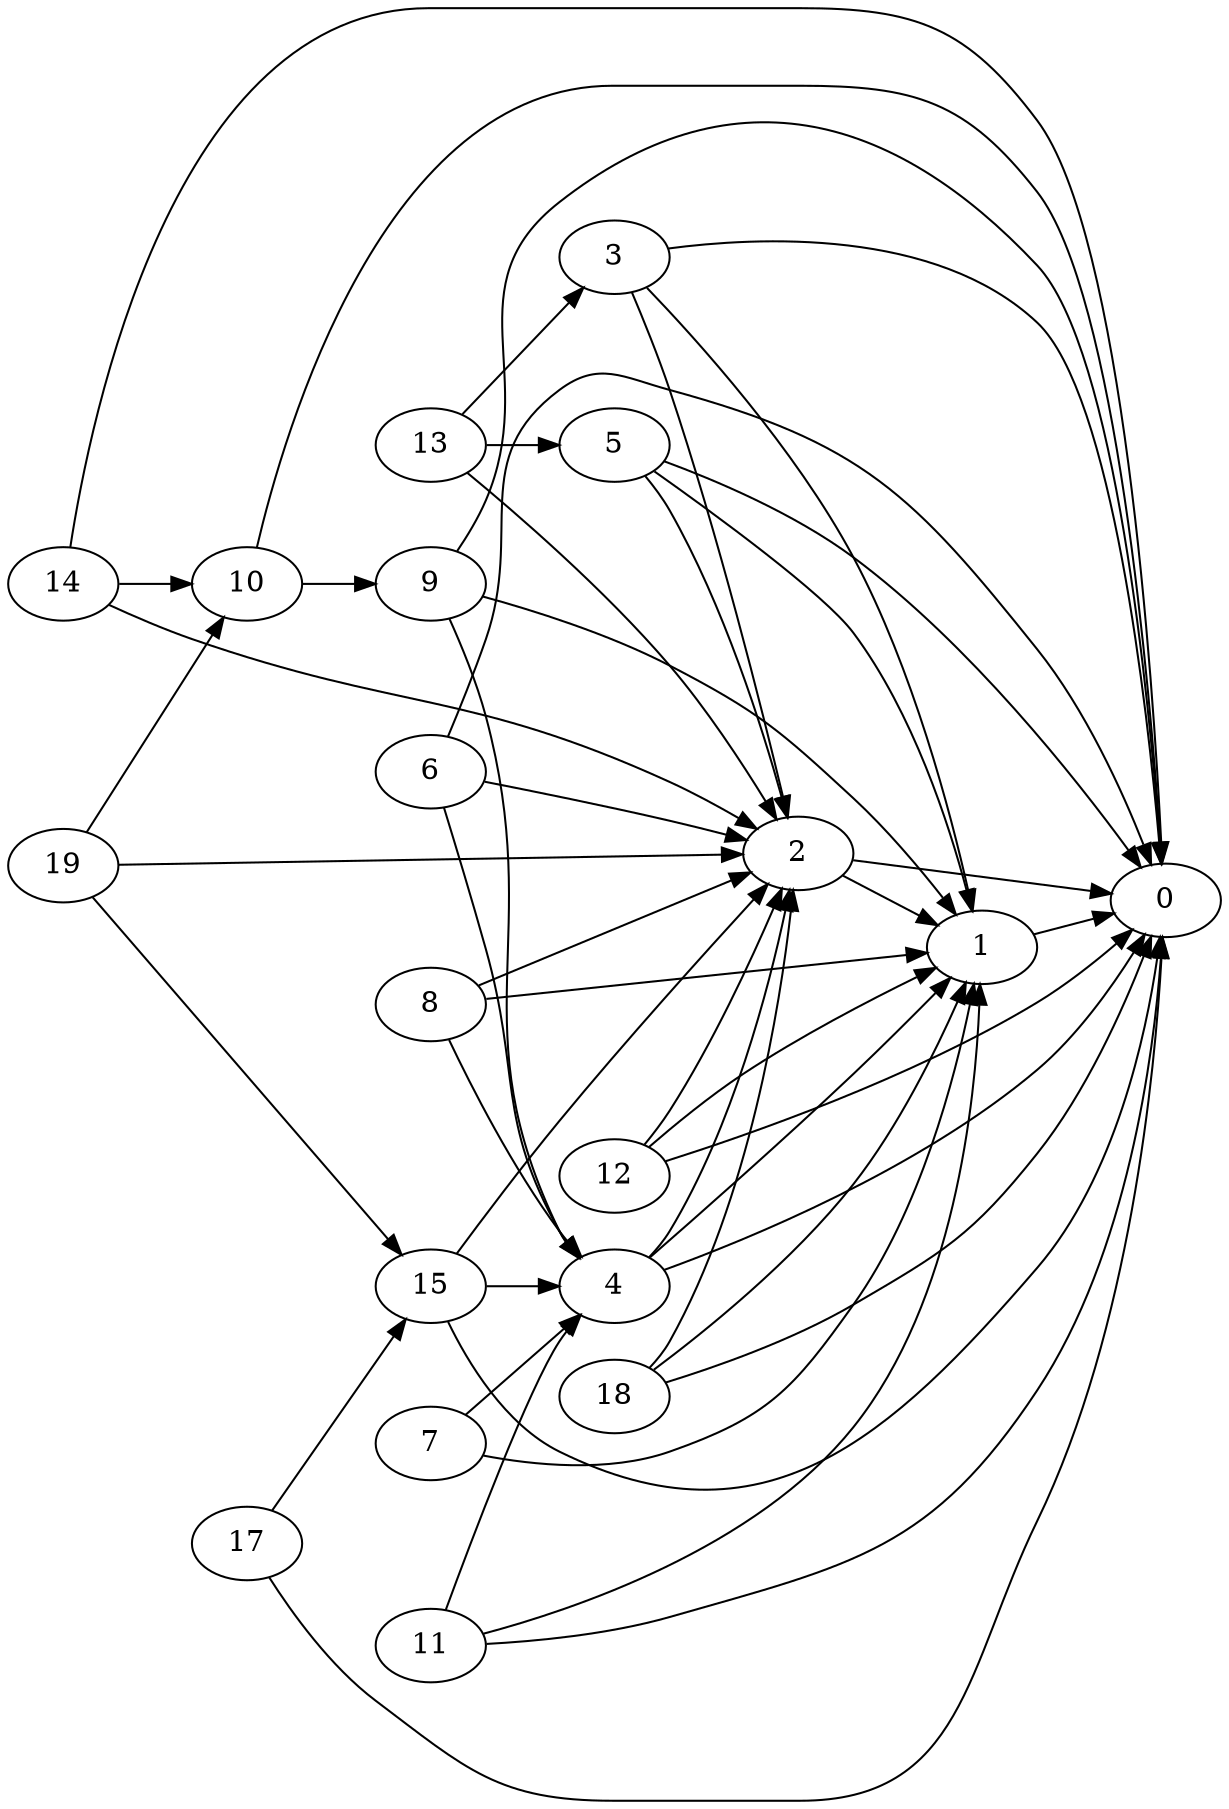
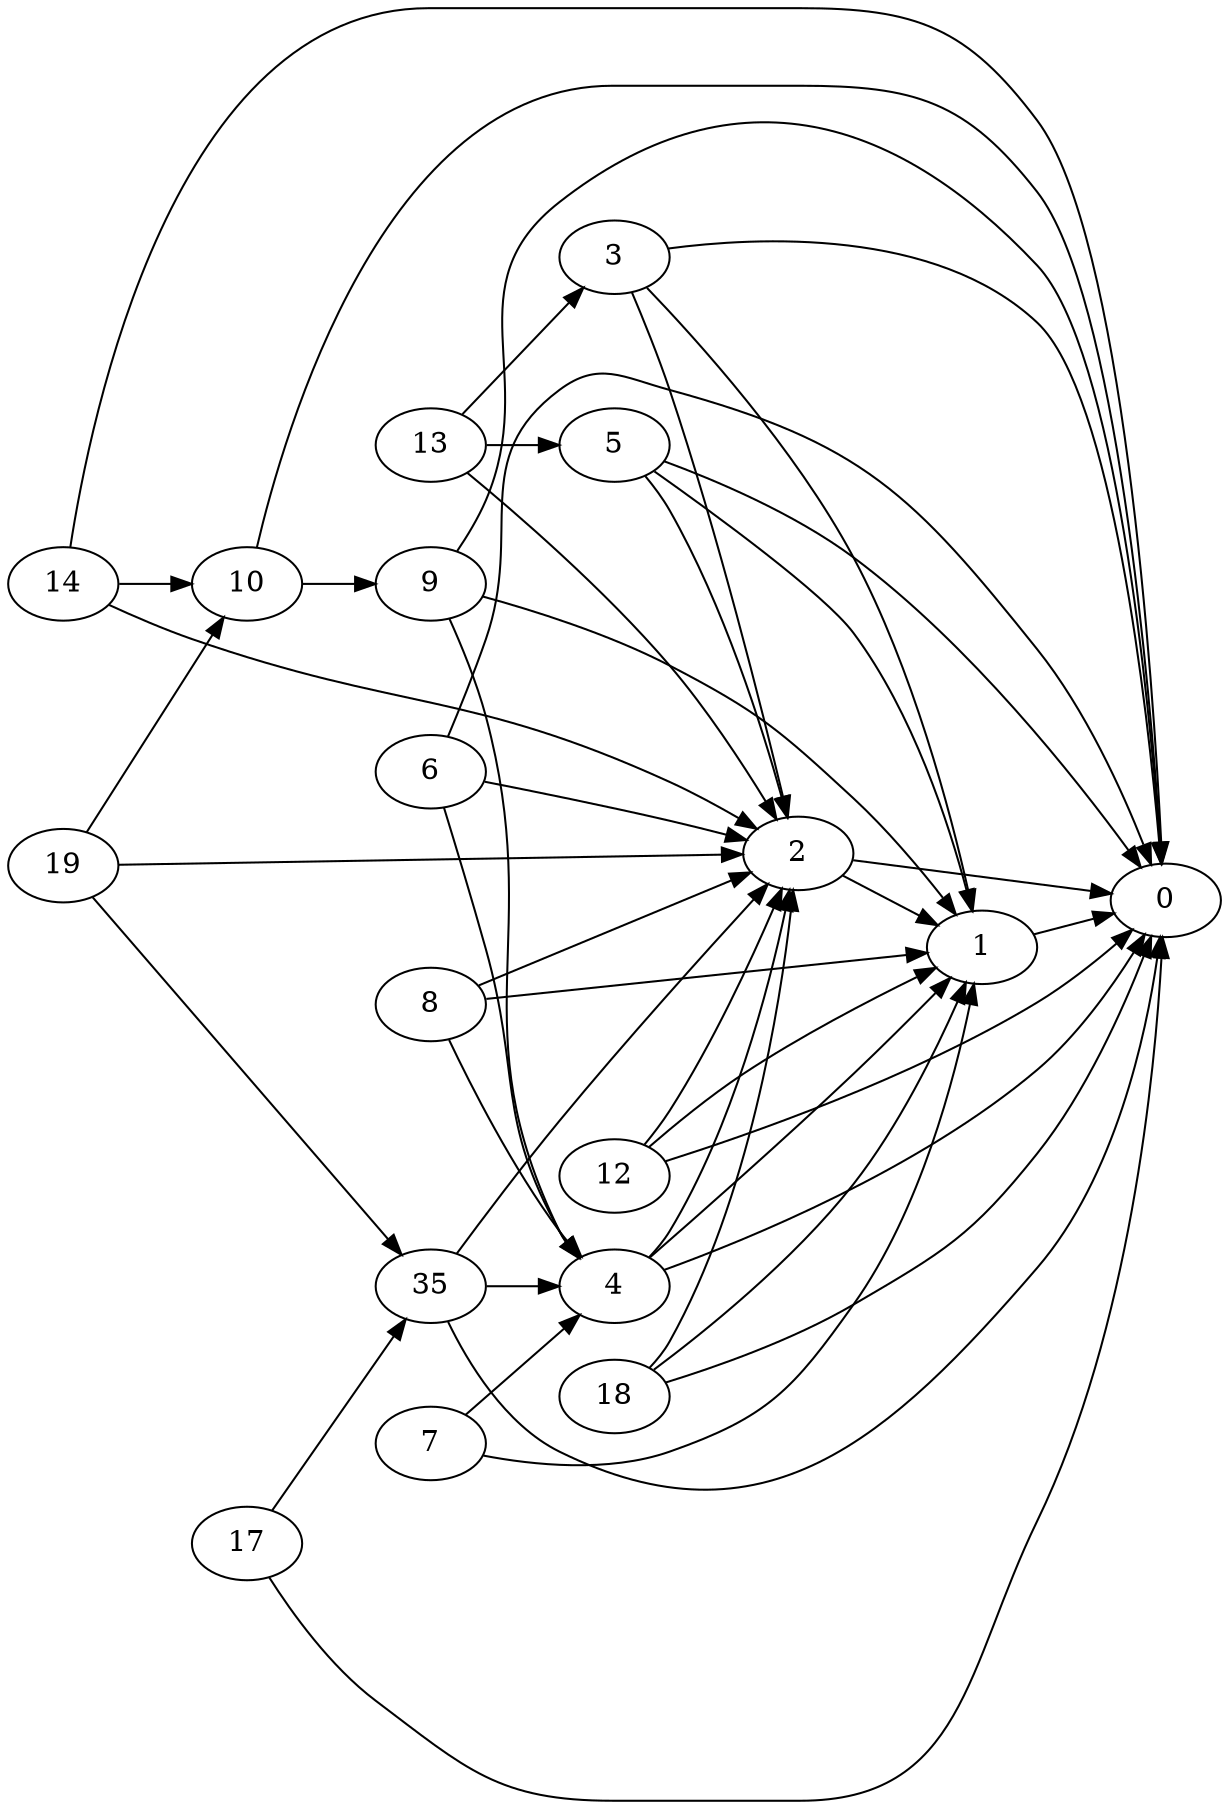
node "15": label "15" -> "35"
node "11": removed
